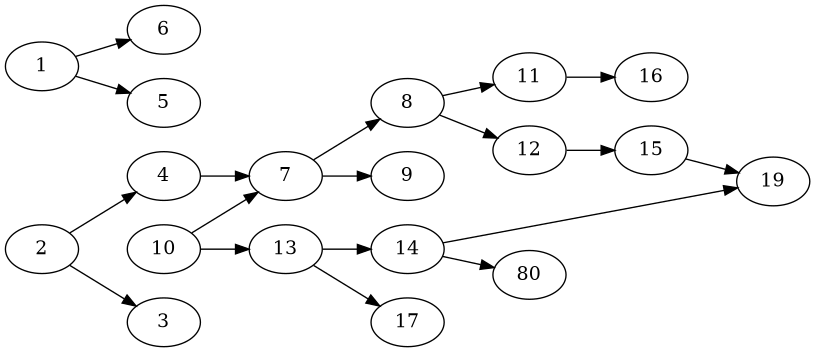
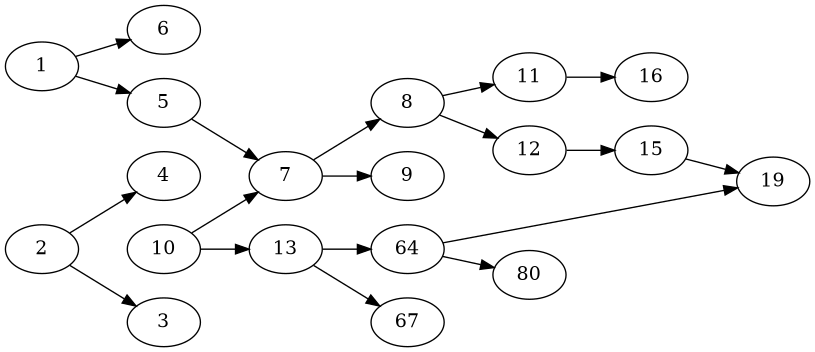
edge "4" -> "7": now "5" -> "7"
node "14": label "14" -> "64"
node "17": label "17" -> "67"
